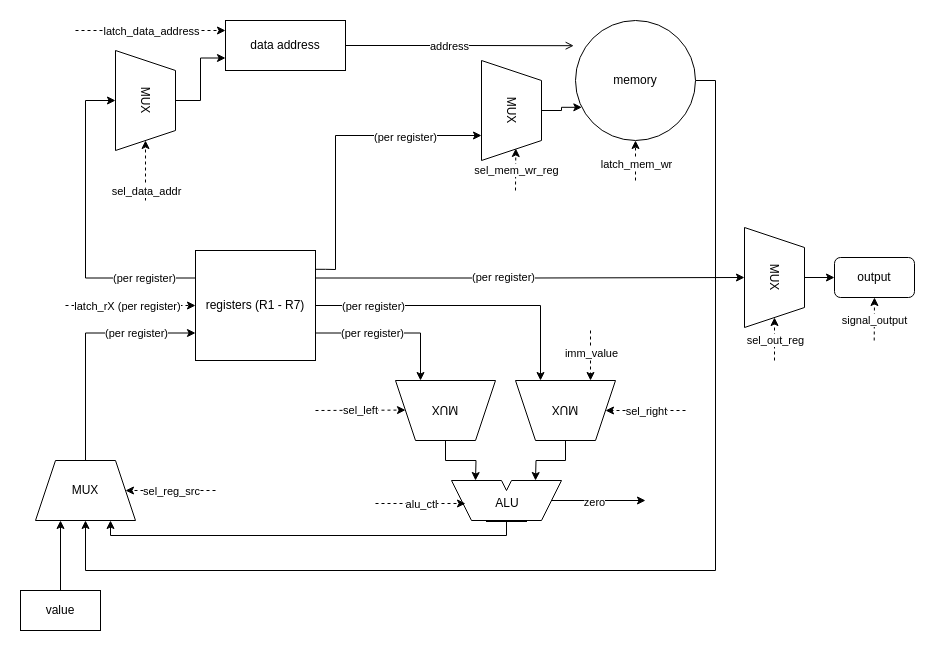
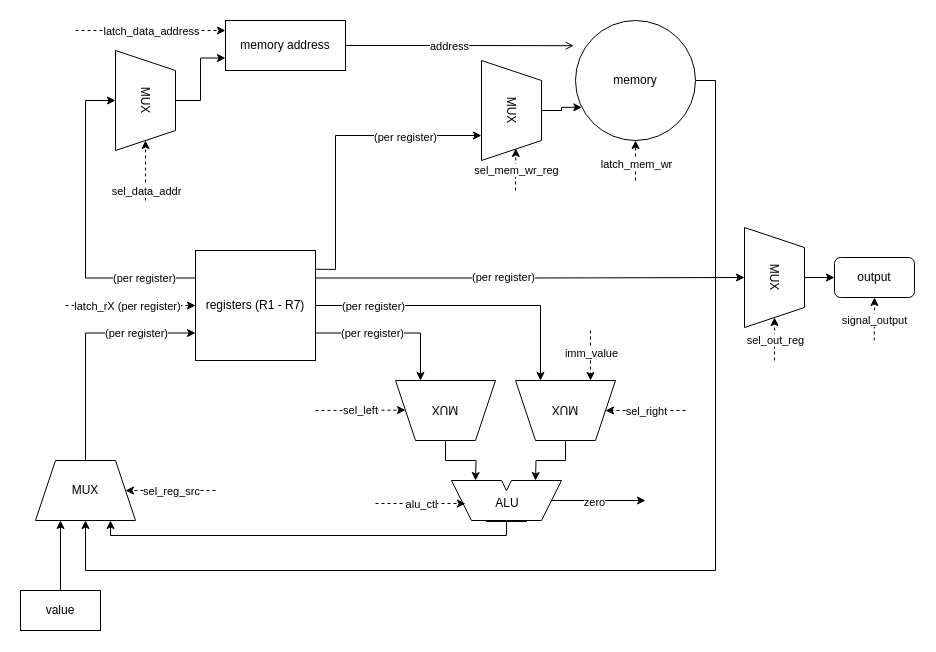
node "data address": label "data address" -> "memory address"
